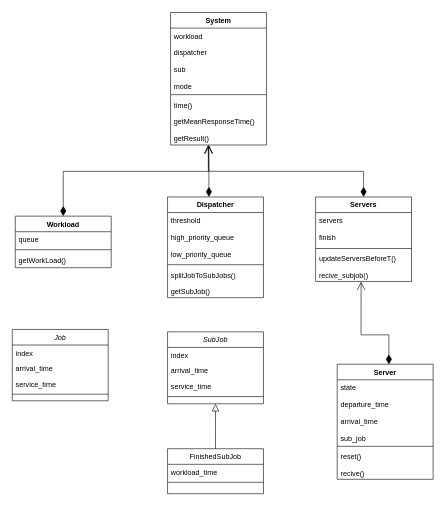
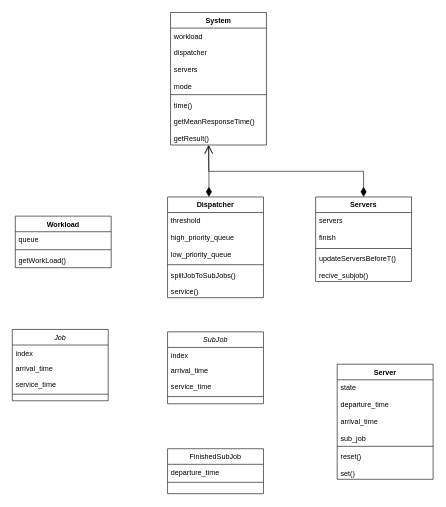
node "workload dispatcher sub mode": label "workload dispatcher sub mode" -> "workload dispatcher servers mode"
edge "time() getMeanResponseTime() getResult()" -- "Workload": removed
node "splitJobToSubJobs() getSubJob()": label "splitJobToSubJobs() getSubJob()" -> "splitJobToSubJobs() service()"
edge "updateServersBeforeT() recive_subjob()" -- "Server": removed
edge "FinishedSubJob" -> "SubJob": removed
node "reset() recive()": label "reset() recive()" -> "reset() set()"
node "workload_time": label "workload_time" -> "departure_time"
